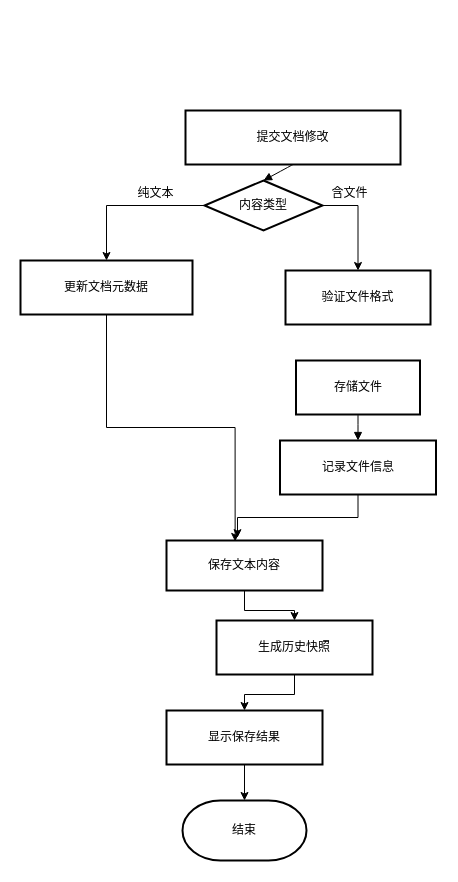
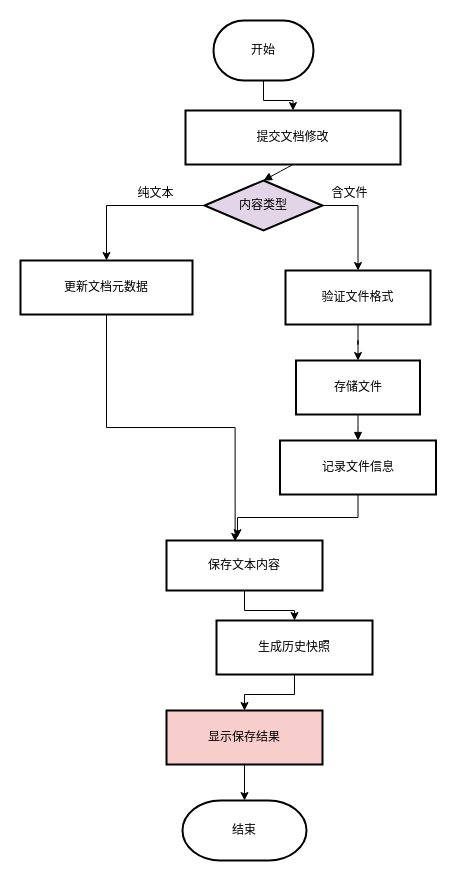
node "开始": added
edge "开始" -> "提交文档修改": added
node "内容类型": fillcolor #ffffff -> #e1d5e7
edge "验证文件格式" -> "存储文件": added
node "显示保存结果": fillcolor #ffffff -> #f8cecc
